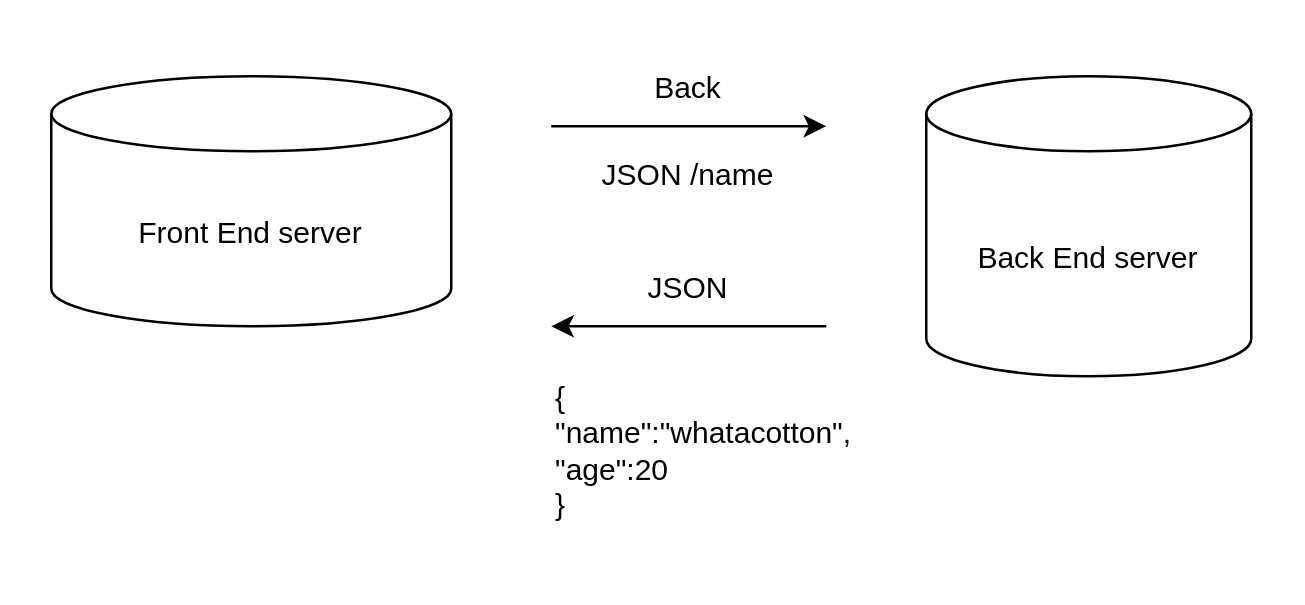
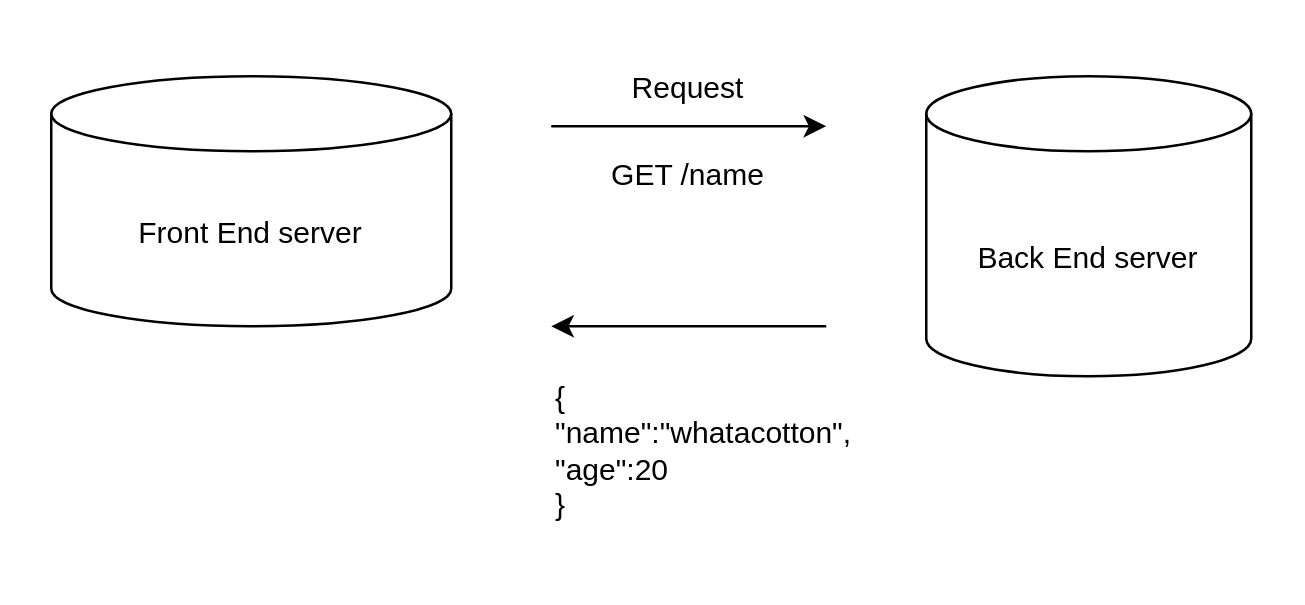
node "Back": label "Back" -> "Request"
node "JSON /name": label "JSON /name" -> "GET /name"
node "JSON": removed
